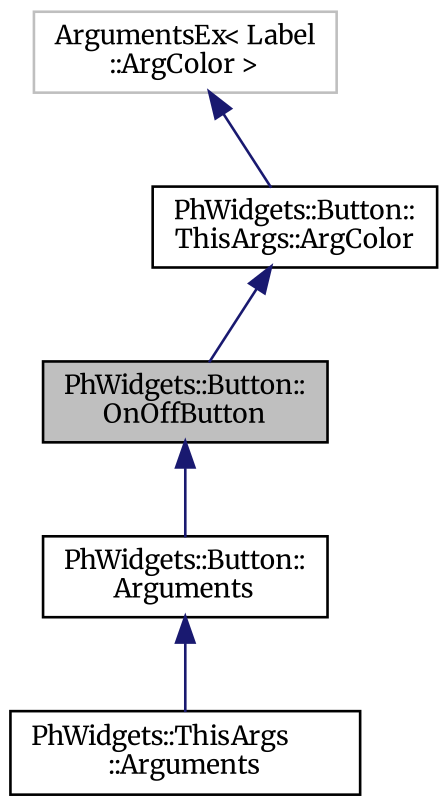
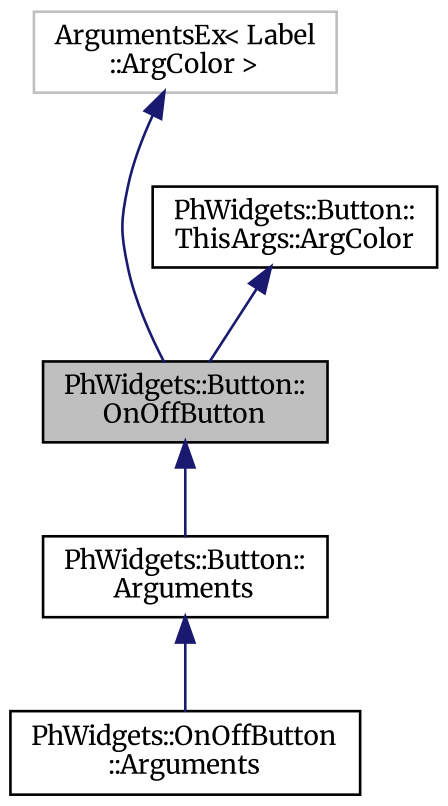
edge "PhWidgets::Button:: ThisArgs::ArgColor" -> "ArgumentsEx< Label ::ArgColor >": now "PhWidgets::Button:: OnOffButton" -> "ArgumentsEx< Label ::ArgColor >"
node "PhWidgets::ThisArgs ::Arguments": label "PhWidgets::ThisArgs ::Arguments" -> "PhWidgets::OnOffButton ::Arguments"
